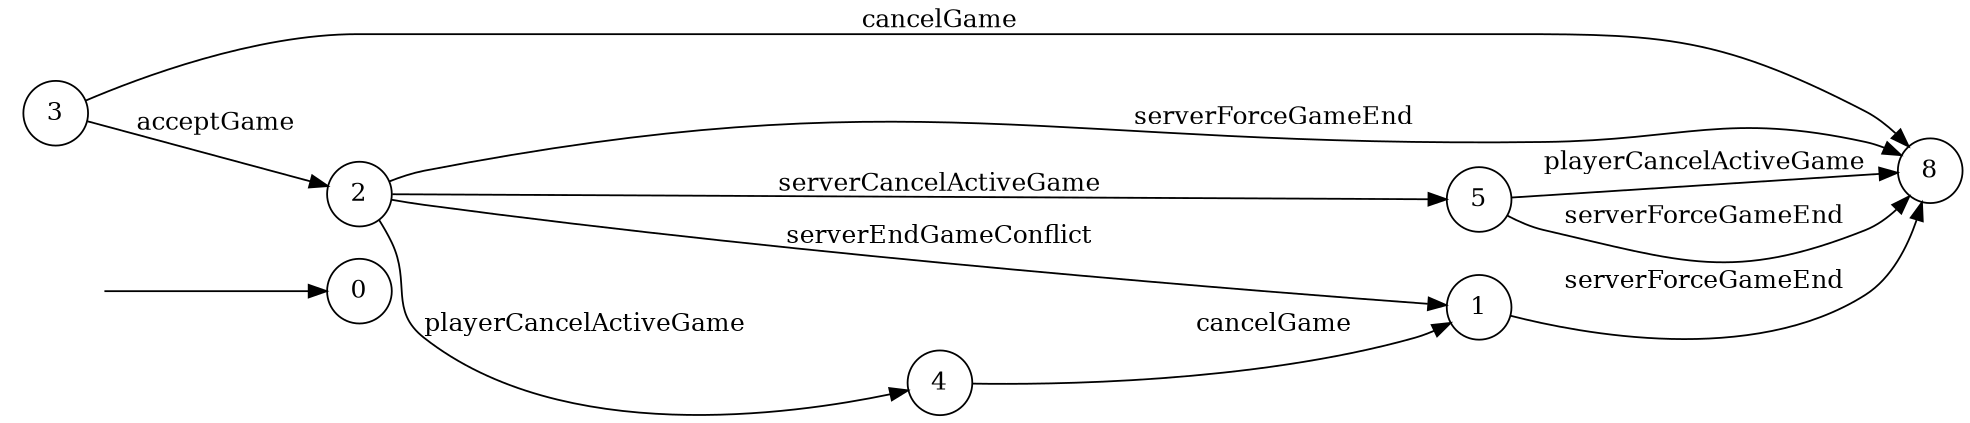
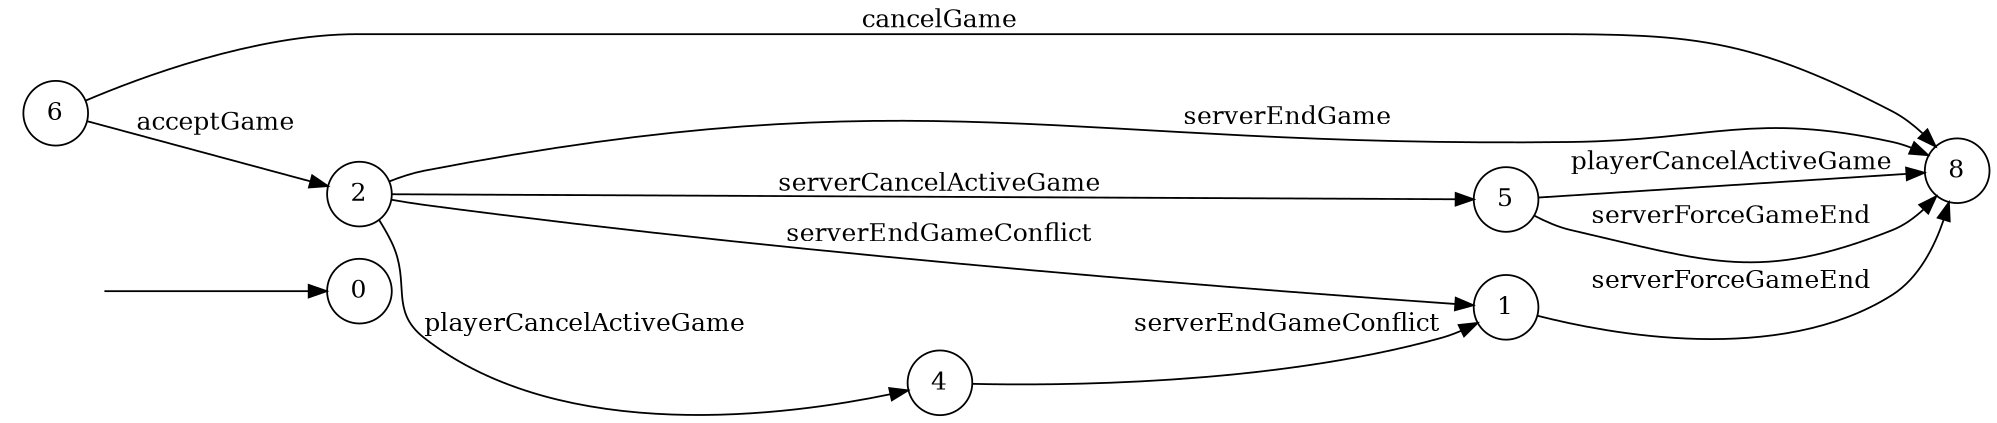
node "3": label "3" -> "6"
edge "2" -> "8": label "serverForceGameEnd" -> "serverEndGame"
edge "4" -> "1": label "cancelGame" -> "serverEndGameConflict"
